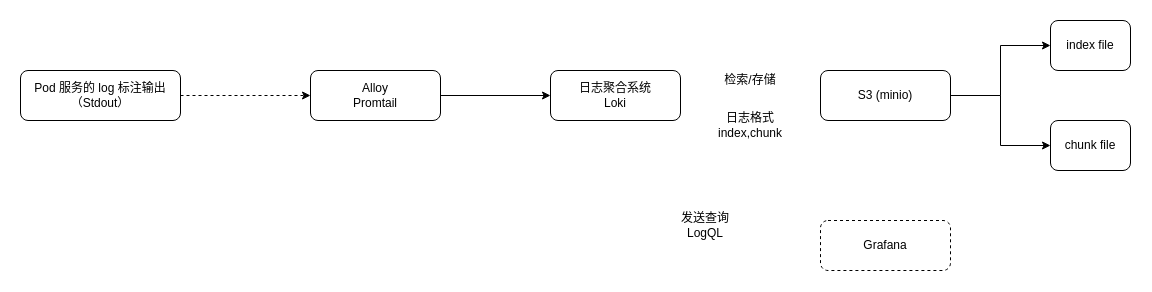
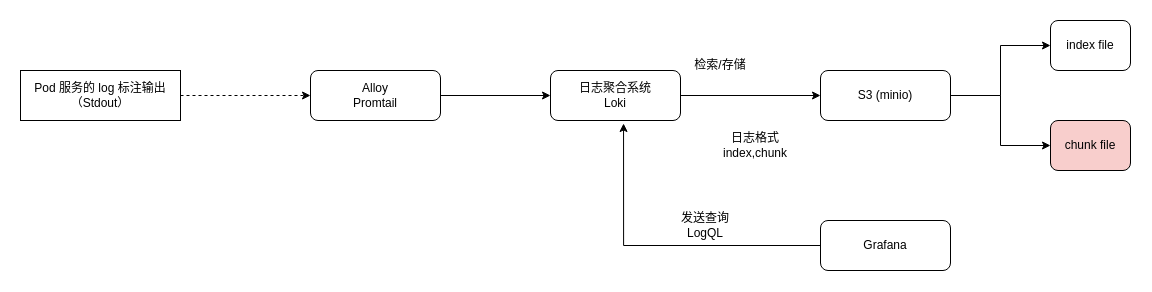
node "检索/存储": moved (751, 81) -> (721, 66)
node "Pod 服务的 log 标注输出（Stdout）": shape rounded rectangle -> rectangle
edge "日志聚合系统 Loki" -> "S3 (minio)": added
node "日志格式 index,chunk": moved (751, 126) -> (756, 146)
node "chunk file": fillcolor #ffffff -> #f8cecc
edge "Grafana" -> "日志聚合系统 Loki": added
node "Grafana": style dashed -> solid
